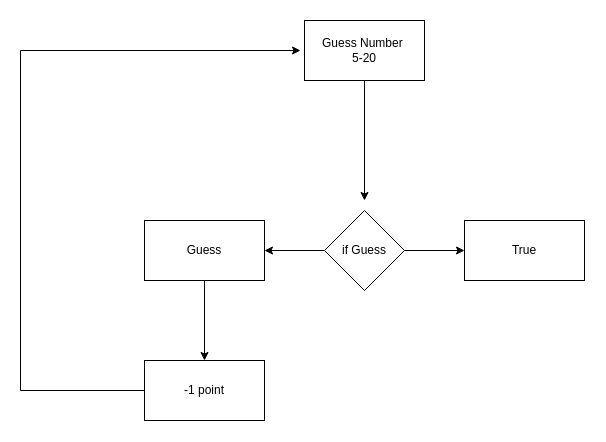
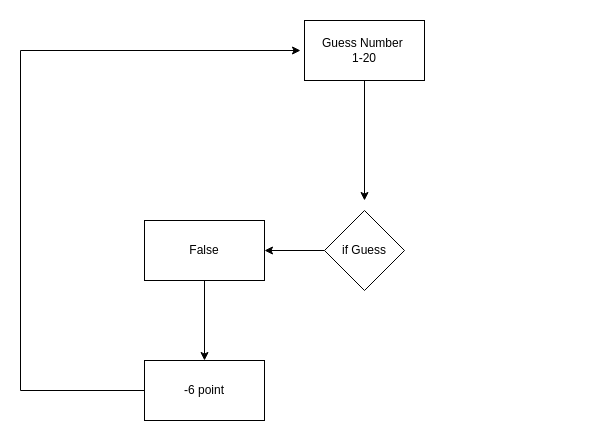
node "Guess Number 5-20": label "Guess Number 5-20" -> "Guess Number 1-20"
node "Guess": label "Guess" -> "False"
edge "if Guess" -> "True": removed
node "True": removed
node "-1 point": label "-1 point" -> "-6 point"
